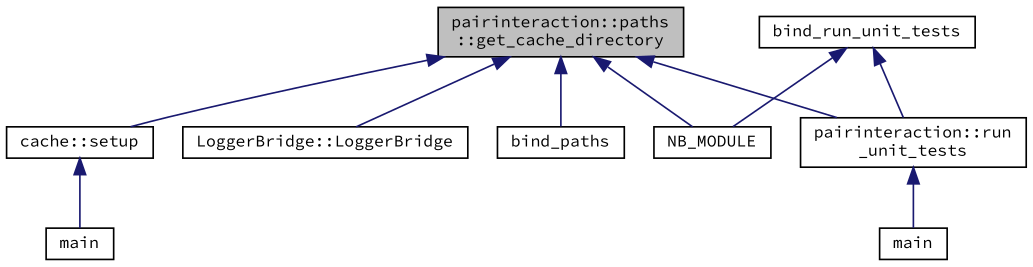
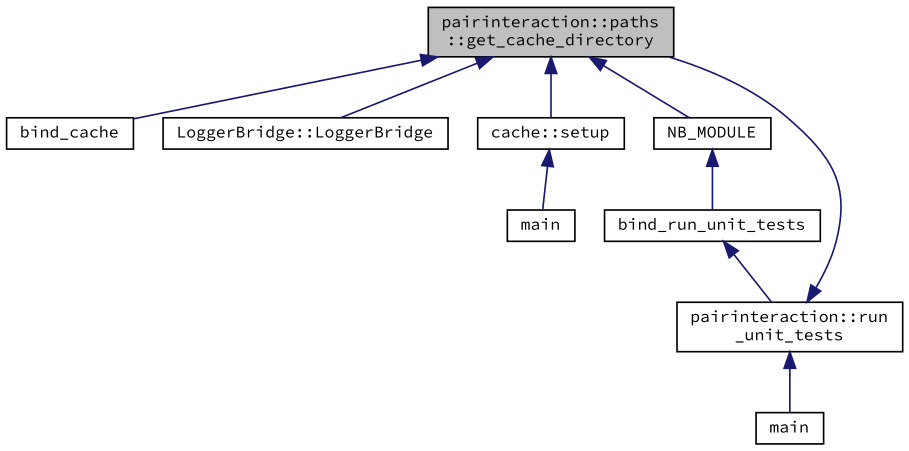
edge "pairinteraction::run _unit_tests" -> "pairinteraction::paths ::get_cache_directory": reversed
edge "NB_MODULE" -> "bind_run_unit_tests": reversed
node "bind_paths": label "bind_paths" -> "bind_cache"
